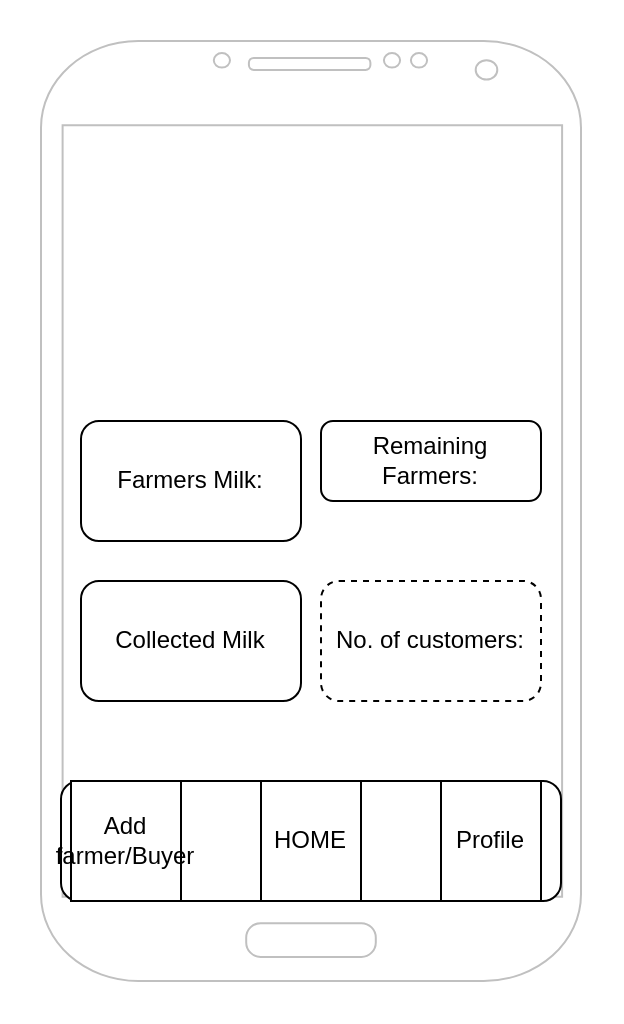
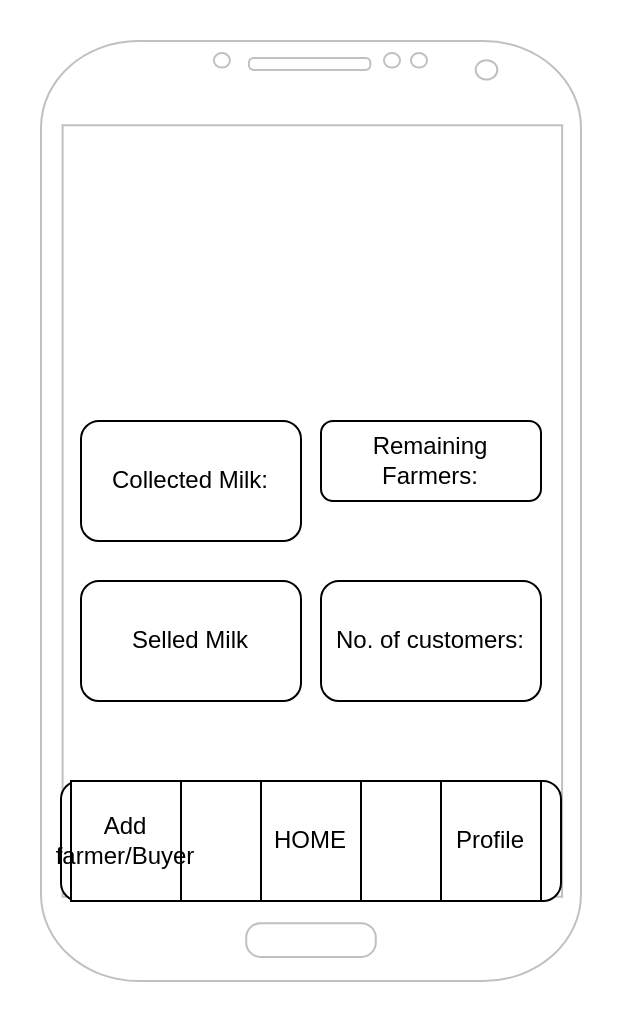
node "Farmers Milk:": label "Farmers Milk:" -> "Collected Milk:"
node "Collected Milk": label "Collected Milk" -> "Selled Milk"
node "No. of customers:": style dashed -> solid
